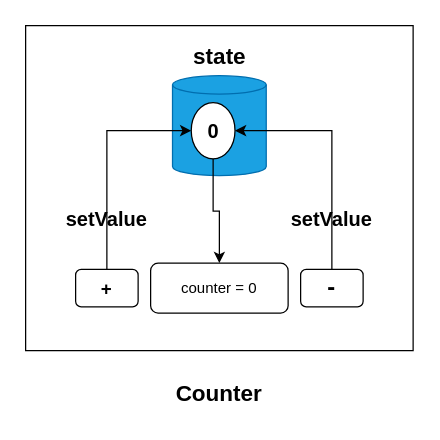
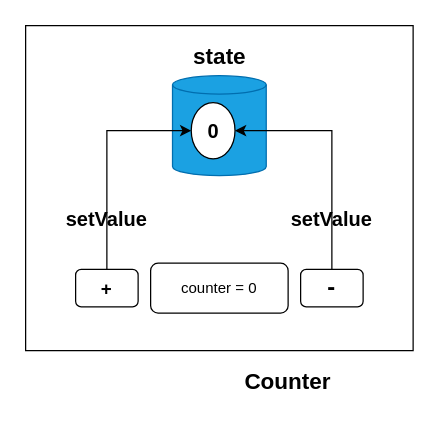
edge "0" -> "counter = 0": removed
node "Counter": moved (219, 394) -> (288, 382)
